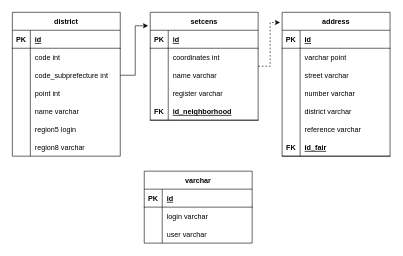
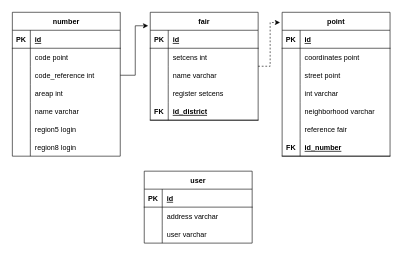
node "district": label "district" -> "number"
node "setcens": label "setcens" -> "fair"
node "address": label "address" -> "point"
node "code int": label "code int" -> "code point"
node "coordinates int": label "coordinates int" -> "setcens int"
node "varchar point": label "varchar point" -> "coordinates point"
node "code_subprefecture int": label "code_subprefecture int" -> "code_reference int"
node "street varchar": label "street varchar" -> "street point"
node "point int": label "point int" -> "areap int"
node "register varchar": label "register varchar" -> "register setcens"
node "number varchar": label "number varchar" -> "int varchar"
node "id_neighborhood": label "id_neighborhood" -> "id_district"
node "district varchar": label "district varchar" -> "neighborhood varchar"
node "reference varchar": label "reference varchar" -> "reference fair"
node "region8 varchar": label "region8 varchar" -> "region8 login"
node "id_fair": label "id_fair" -> "id_number"
node "varchar": label "varchar" -> "user"
node "login varchar": label "login varchar" -> "address varchar"
